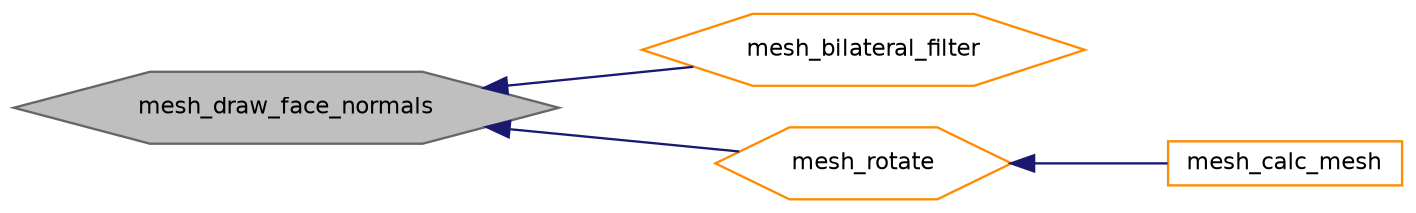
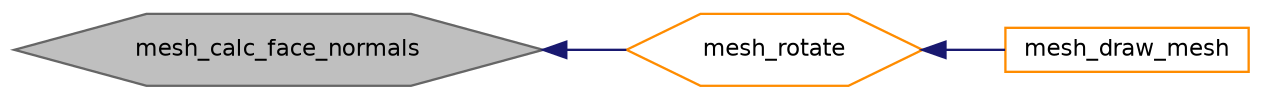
node "mesh_bilateral_filter": removed
node "mesh_draw_face_normals": label "mesh_draw_face_normals" -> "mesh_calc_face_normals"
node "mesh_calc_mesh": label "mesh_calc_mesh" -> "mesh_draw_mesh"
